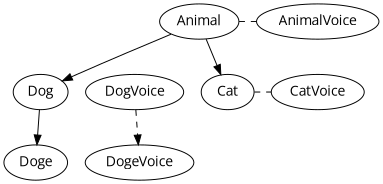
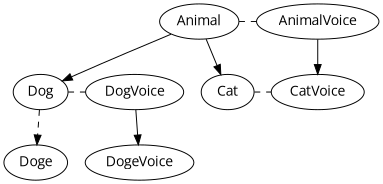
edge "AnimalVoice" -- "CatVoice": added
edge "Dog" -- "DogVoice": added
edge "Dog" -- "Doge": style solid -> dashed
edge "DogVoice" -- "DogeVoice": style dashed -> solid
